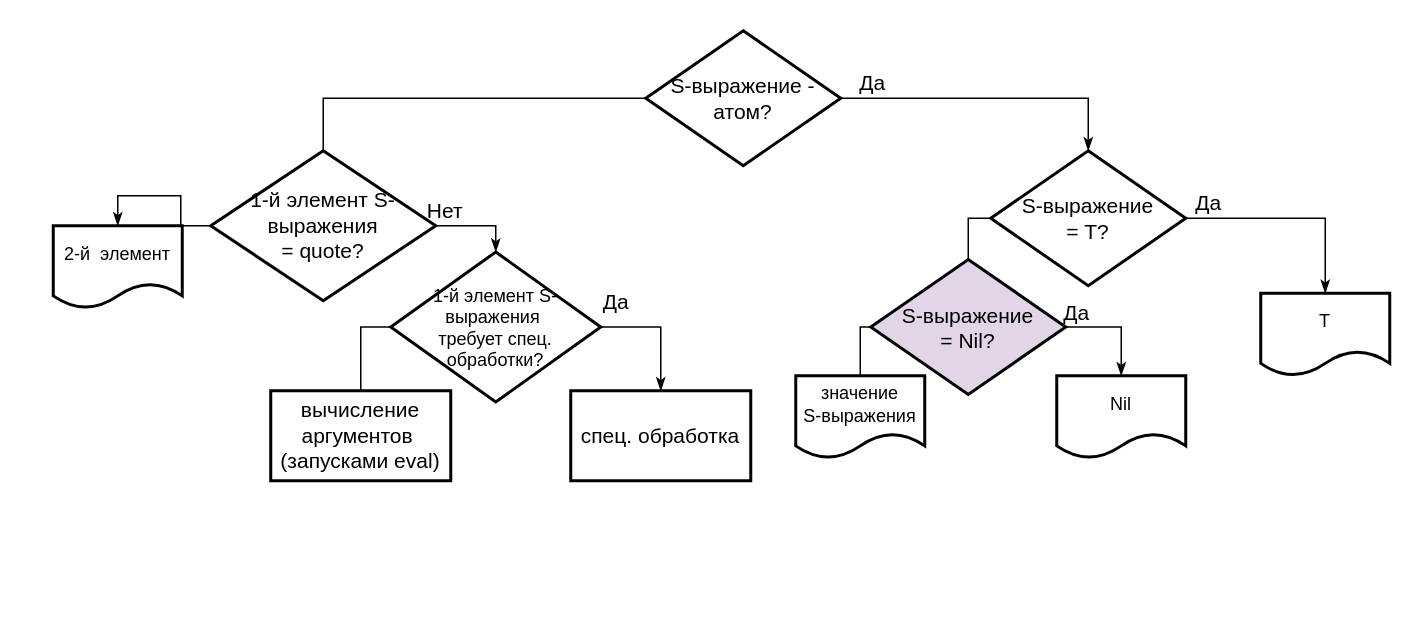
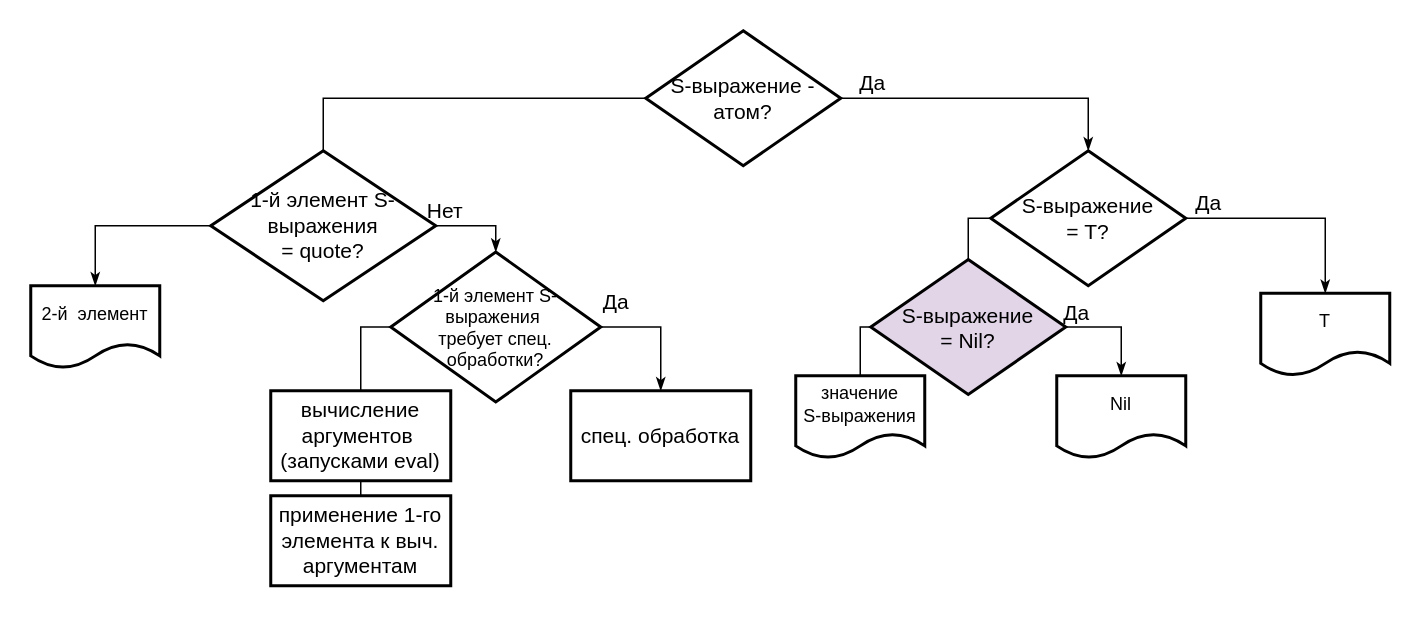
node "2-й элемент": moved (118, 267) -> (95, 327)
edge "вычисление аргументов (запусками eval)" -- "применение 1-го элемента к выч. аргументам": added
node "применение 1-го элемента к выч. аргументам": added
